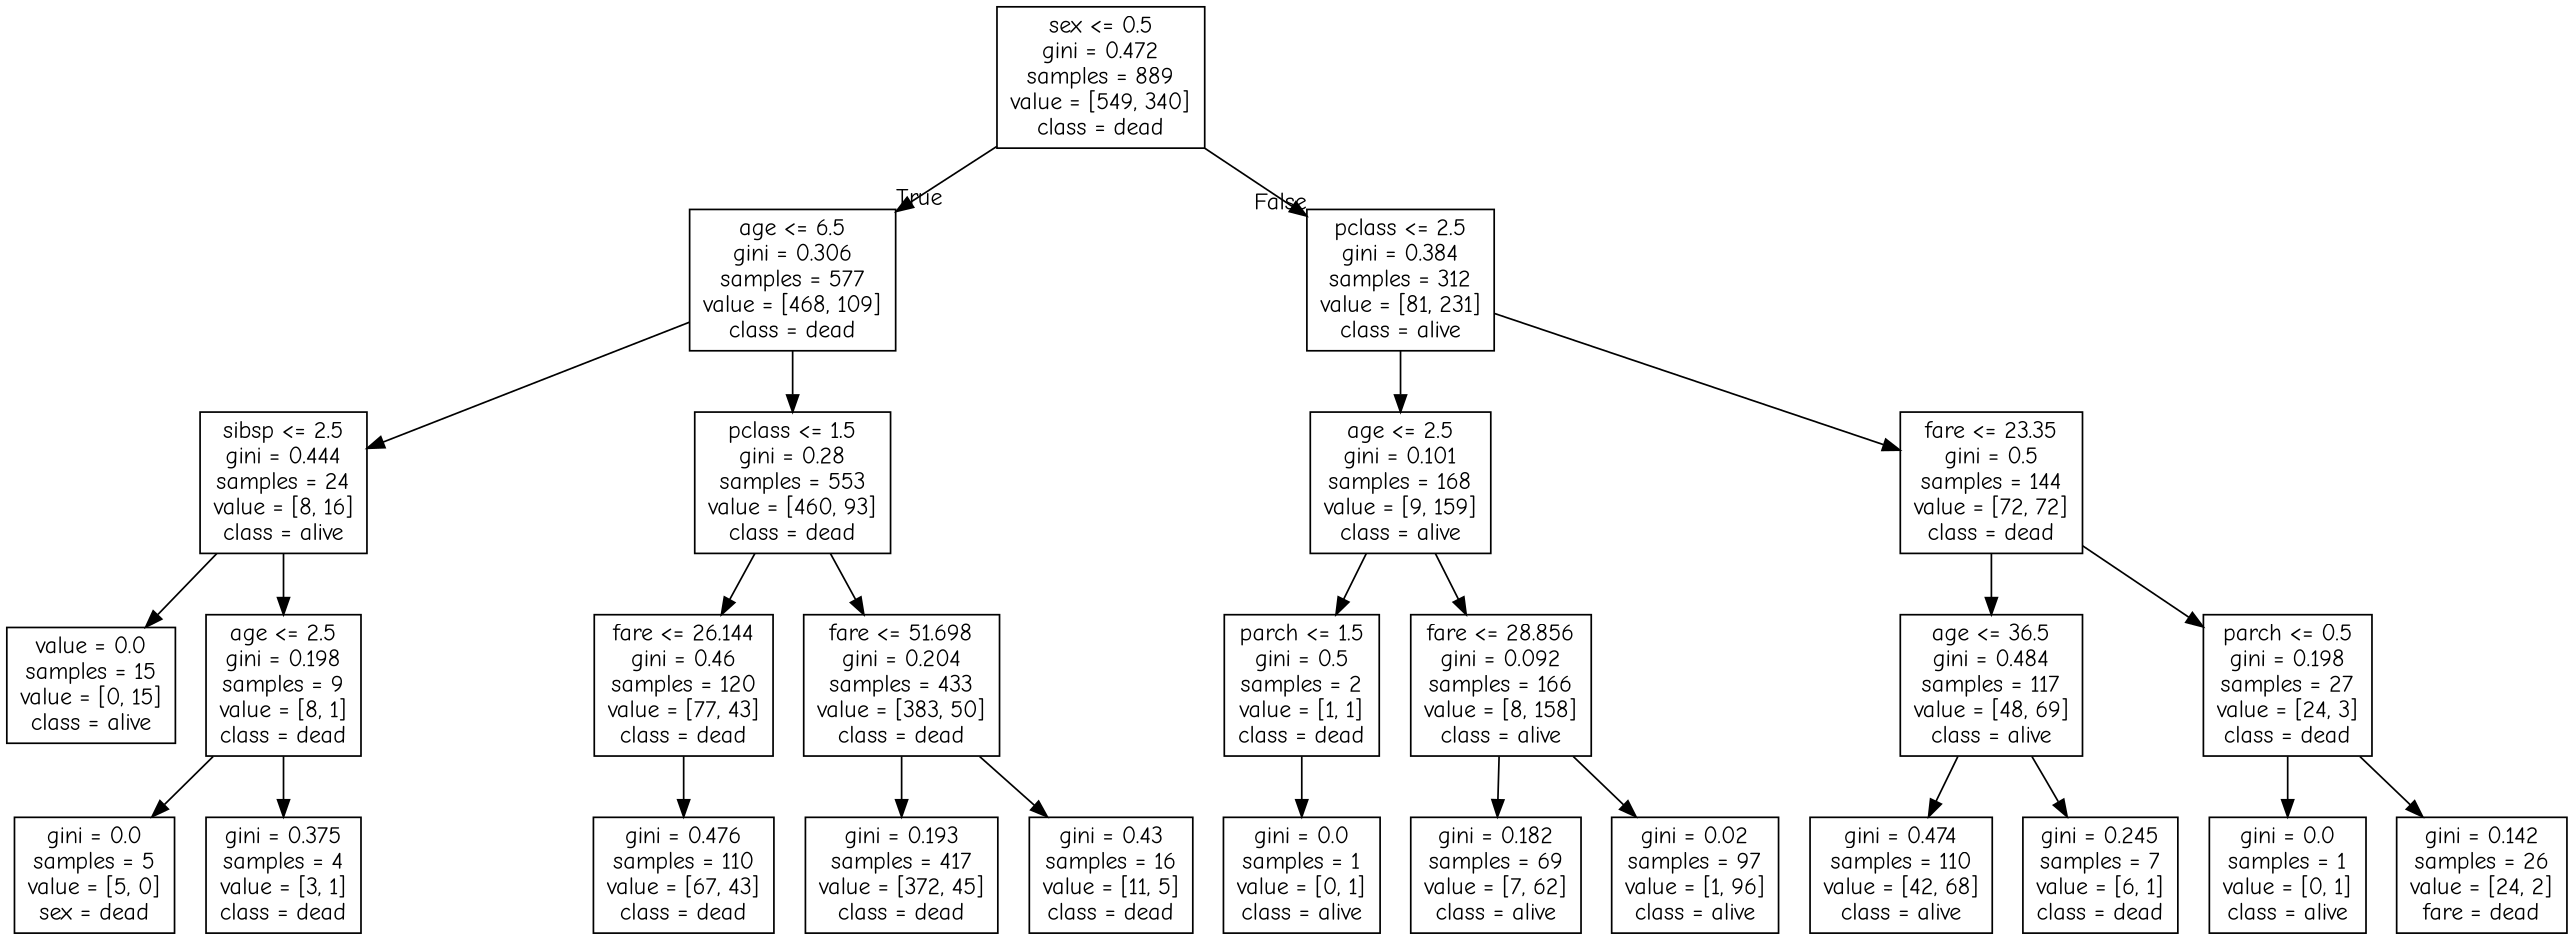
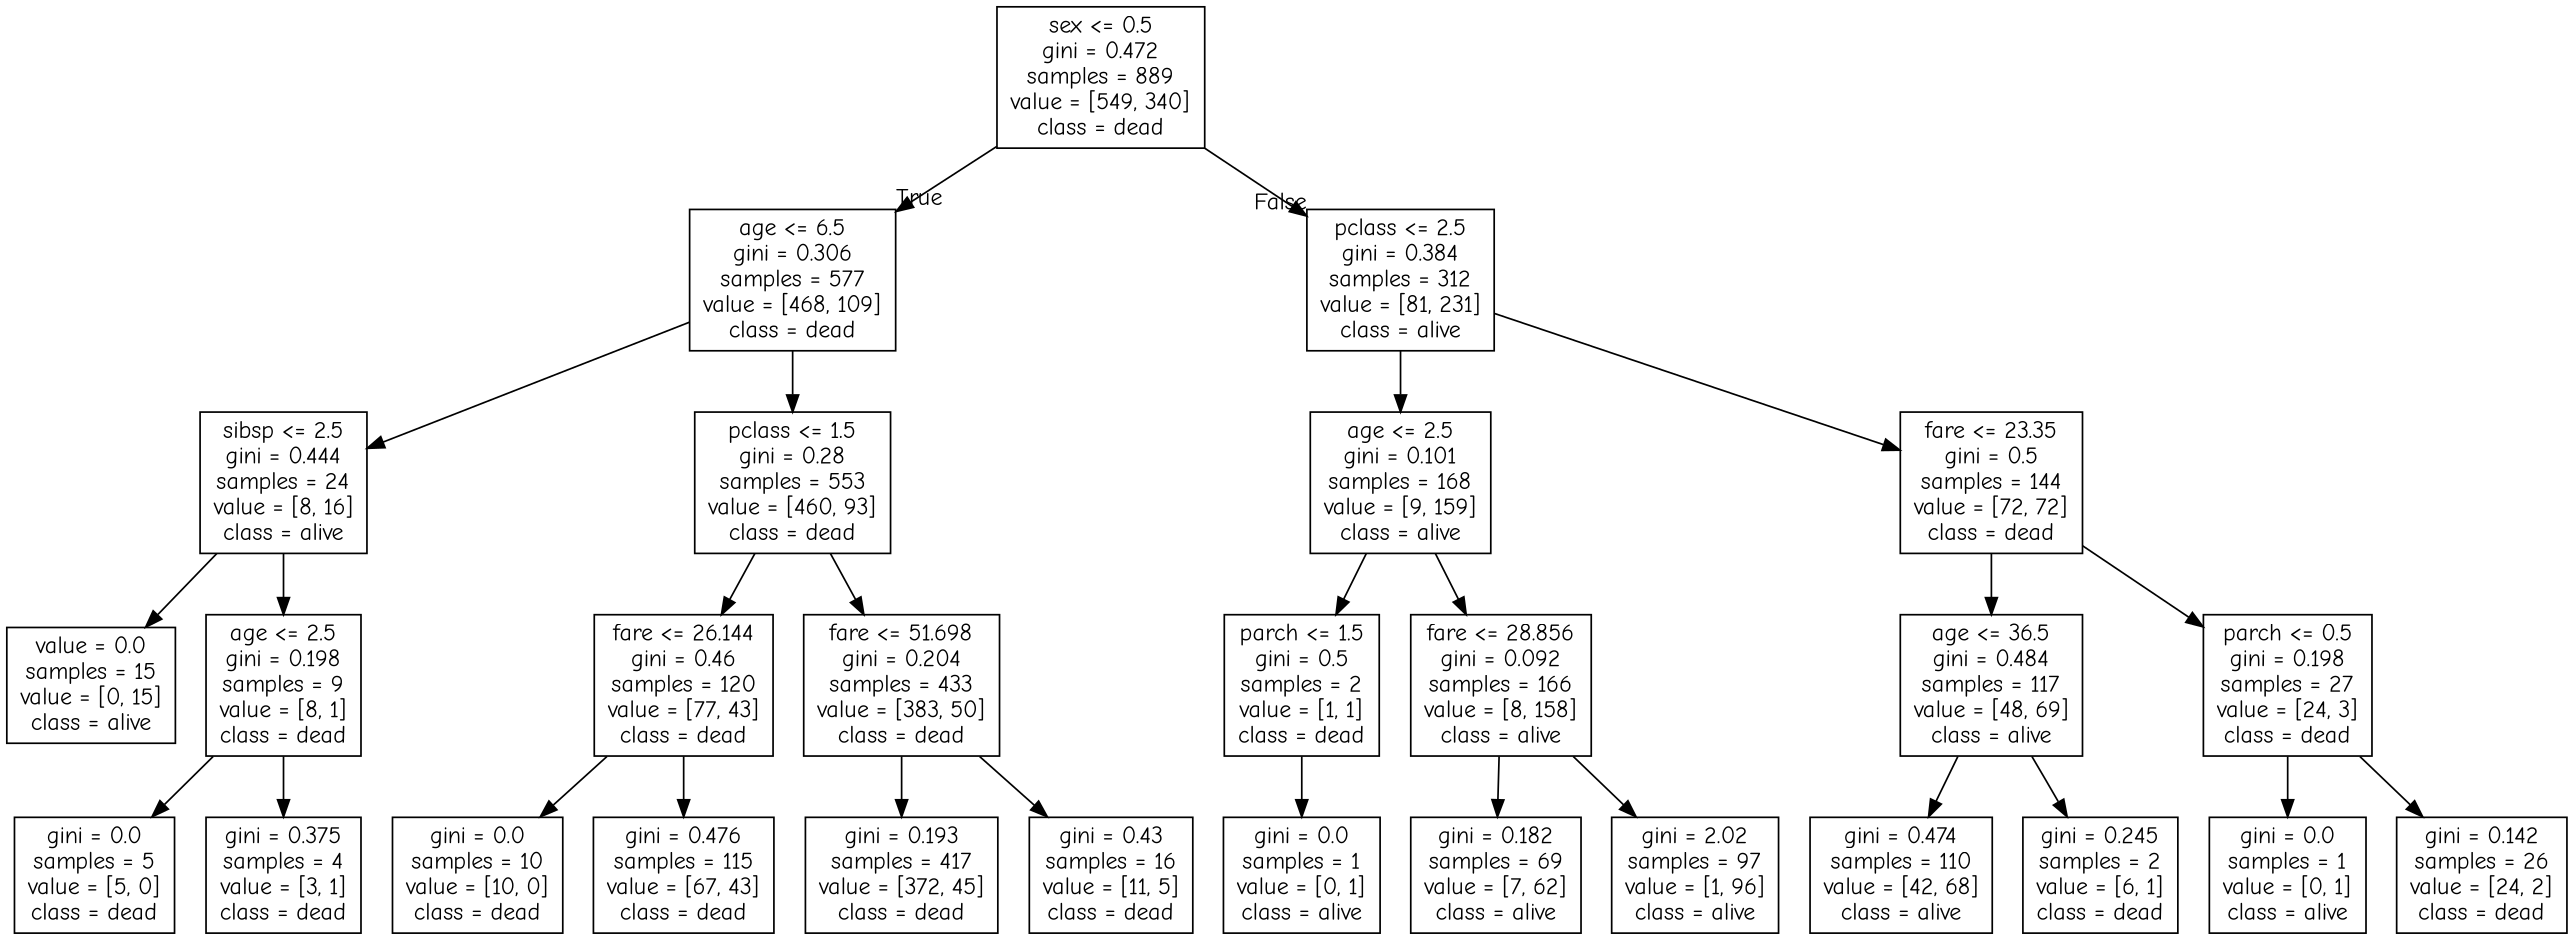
node "gini = 0.0 samples = 5 value = [5, 0] sex = dead": label "gini = 0.0 samples = 5 value = [5, 0] sex = dead" -> "gini = 0.0 samples = 5 value = [5, 0] class = dead"
node "gini = 0.0 samples = 10 value = [10, 0] class = dead": added
node "gini = 0.476 samples = 110 value = [67, 43] class = dead": label "gini = 0.476 samples = 110 value = [67, 43] class = dead" -> "gini = 0.476 samples = 115 value = [67, 43] class = dead"
node "gini = 0.02 samples = 97 value = [1, 96] class = alive": label "gini = 0.02 samples = 97 value = [1, 96] class = alive" -> "gini = 2.02 samples = 97 value = [1, 96] class = alive"
node "gini = 0.245 samples = 7 value = [6, 1] class = dead": label "gini = 0.245 samples = 7 value = [6, 1] class = dead" -> "gini = 0.245 samples = 2 value = [6, 1] class = dead"
node "gini = 0.142 samples = 26 value = [24, 2] fare = dead": label "gini = 0.142 samples = 26 value = [24, 2] fare = dead" -> "gini = 0.142 samples = 26 value = [24, 2] class = dead"
